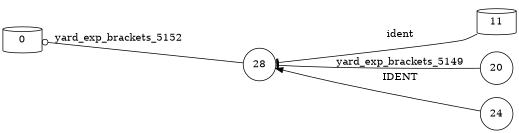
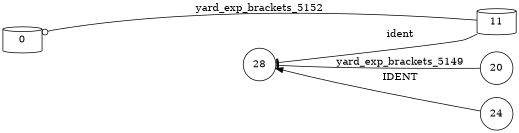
edge "28" -> "0": now "11" -> "0"
